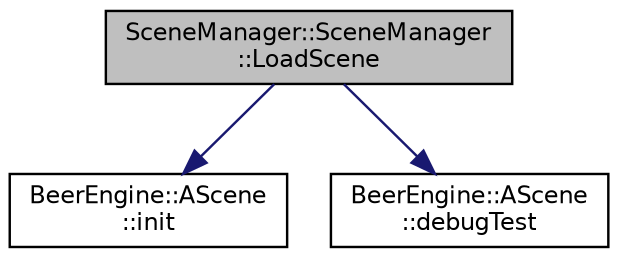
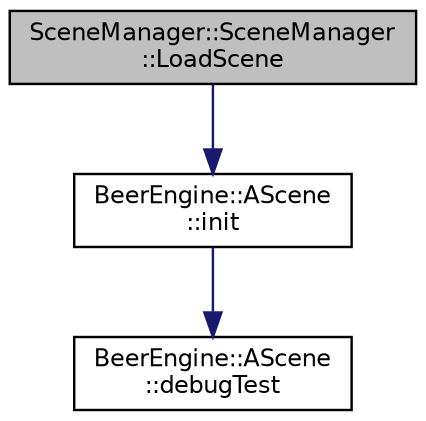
edge "SceneManager::SceneManager ::LoadScene" -> "BeerEngine::AScene ::debugTest": now "BeerEngine::AScene ::init" -> "BeerEngine::AScene ::debugTest"
